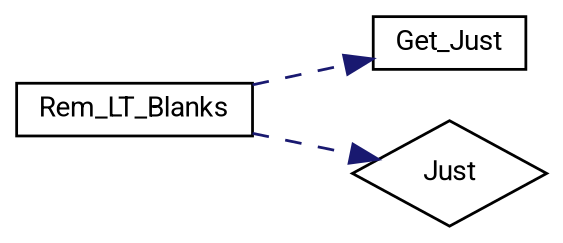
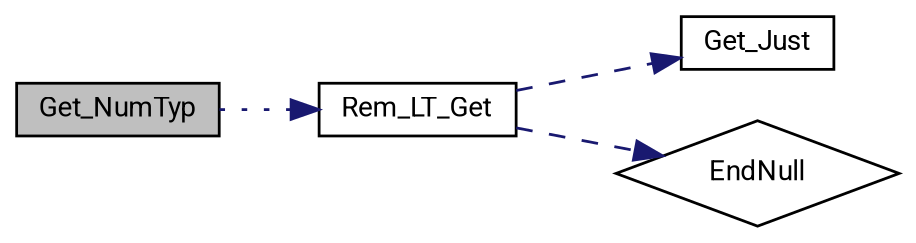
node "Get_NumTyp": added
node "Rem_LT_Blanks": label "Rem_LT_Blanks" -> "Rem_LT_Get"
node "Just": label "Just" -> "EndNull"
